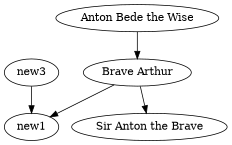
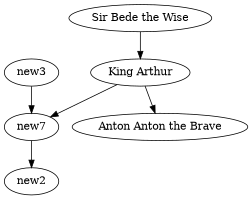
node "Anton Bede the Wise": label "Anton Bede the Wise" -> "Sir Bede the Wise"
node "Brave Arthur": label "Brave Arthur" -> "King Arthur"
node "new1": label "new1" -> "new7"
node "Sir Anton the Brave": label "Sir Anton the Brave" -> "Anton Anton the Brave"
node "new2": added
